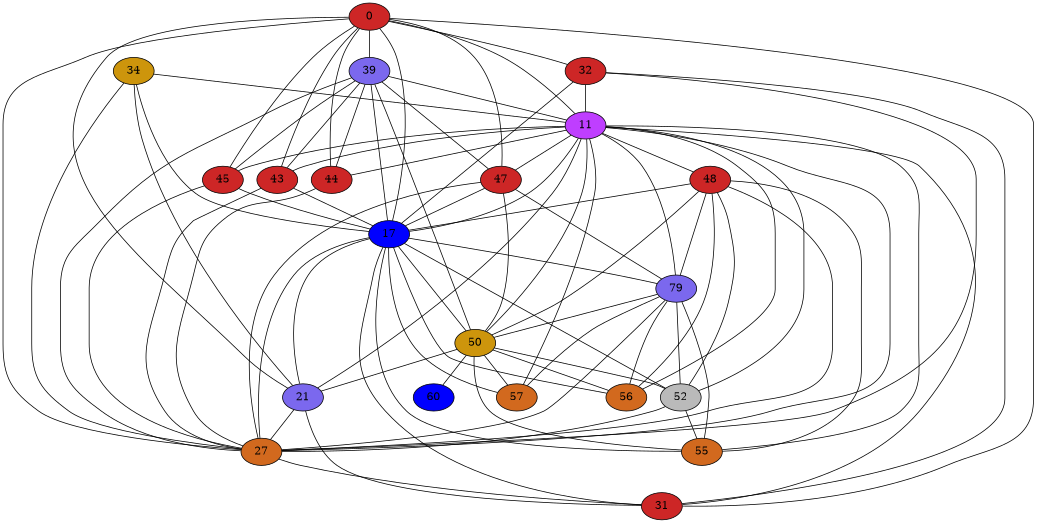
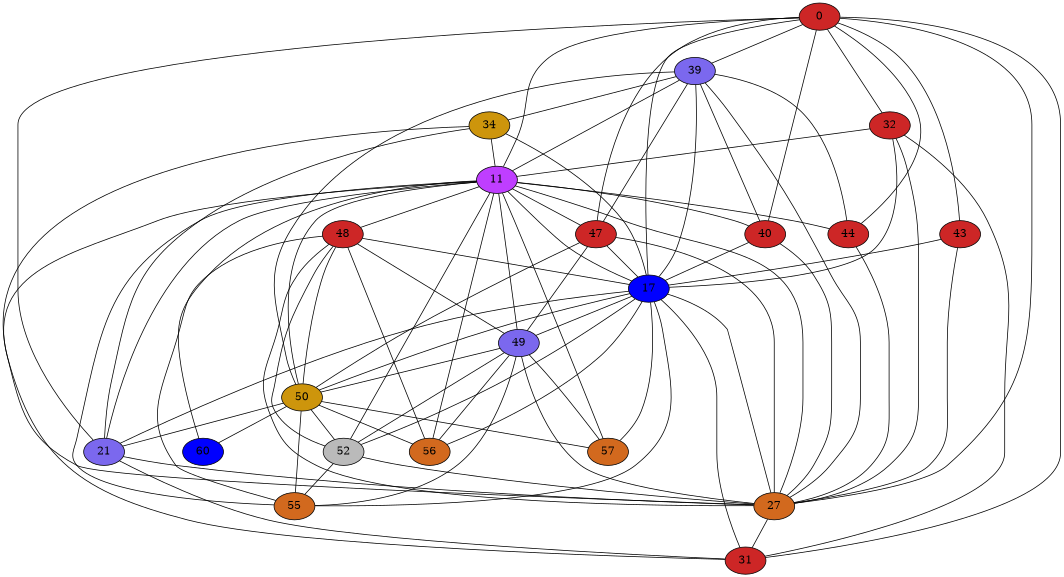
edge "39" -- "43": now "39" -- "34"
edge "11" -- "43": now "11" -- "60"
node "45": label "45" -> "40"
node "79": label "79" -> "49"
